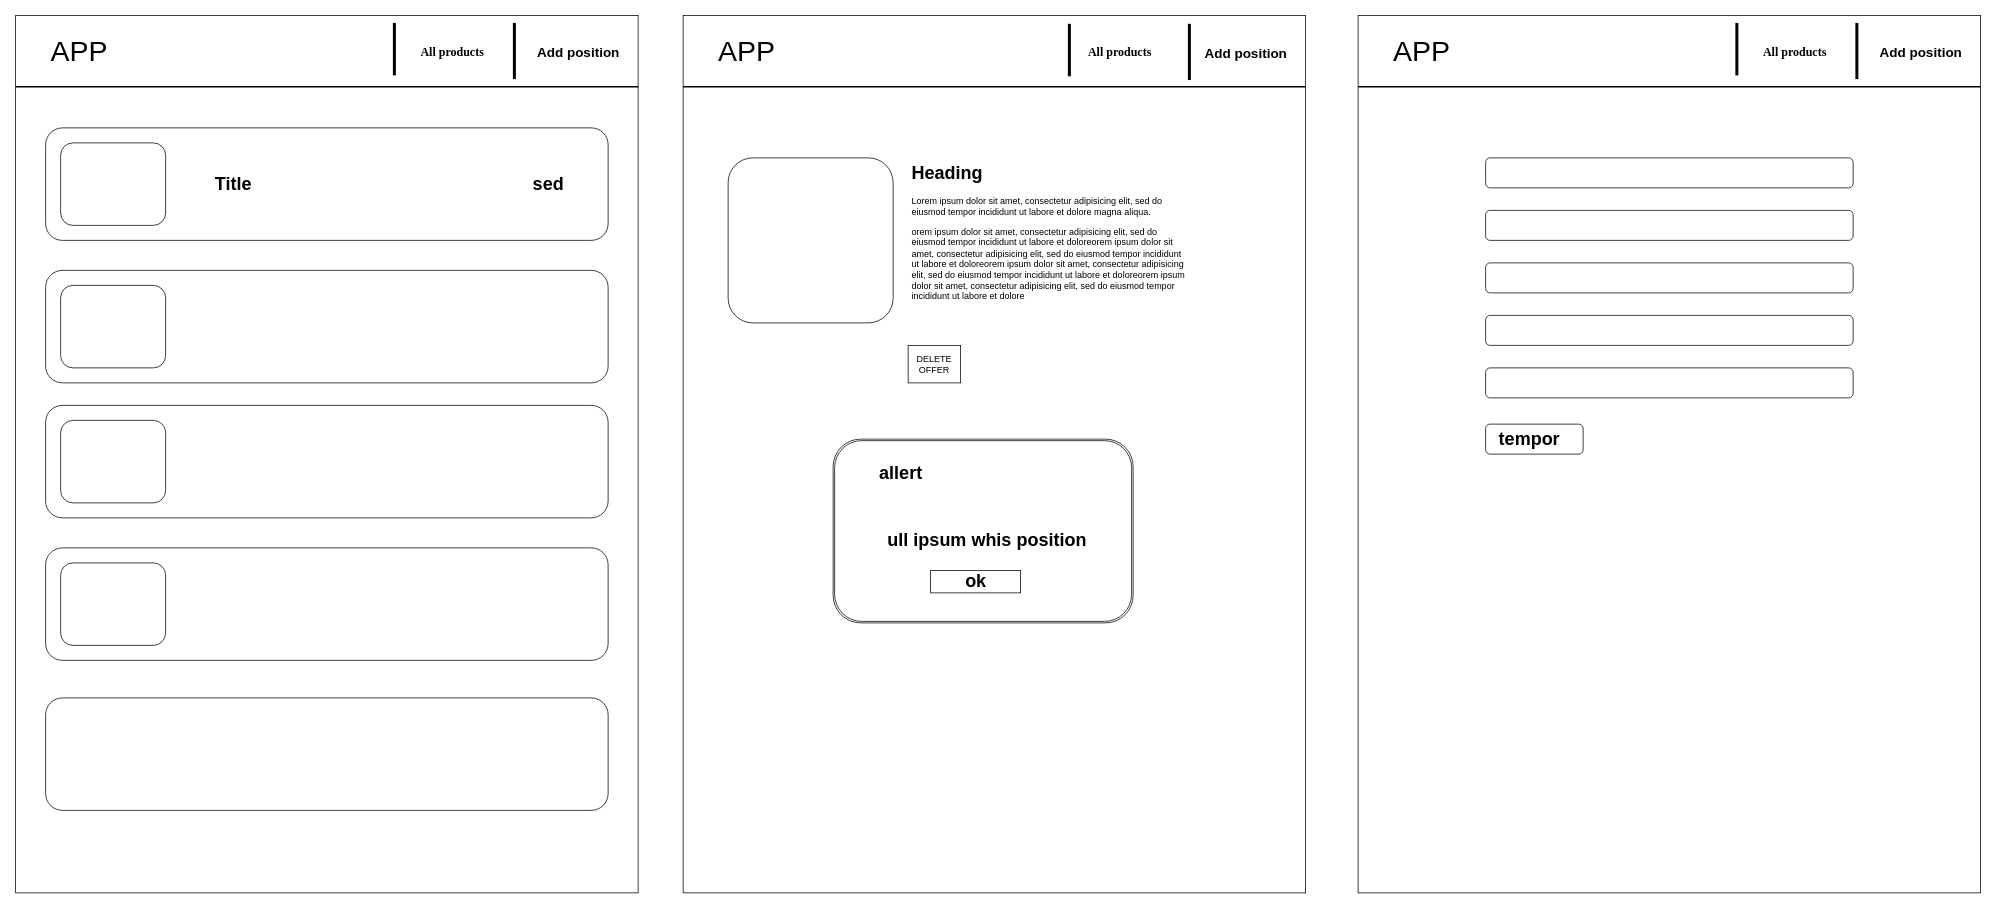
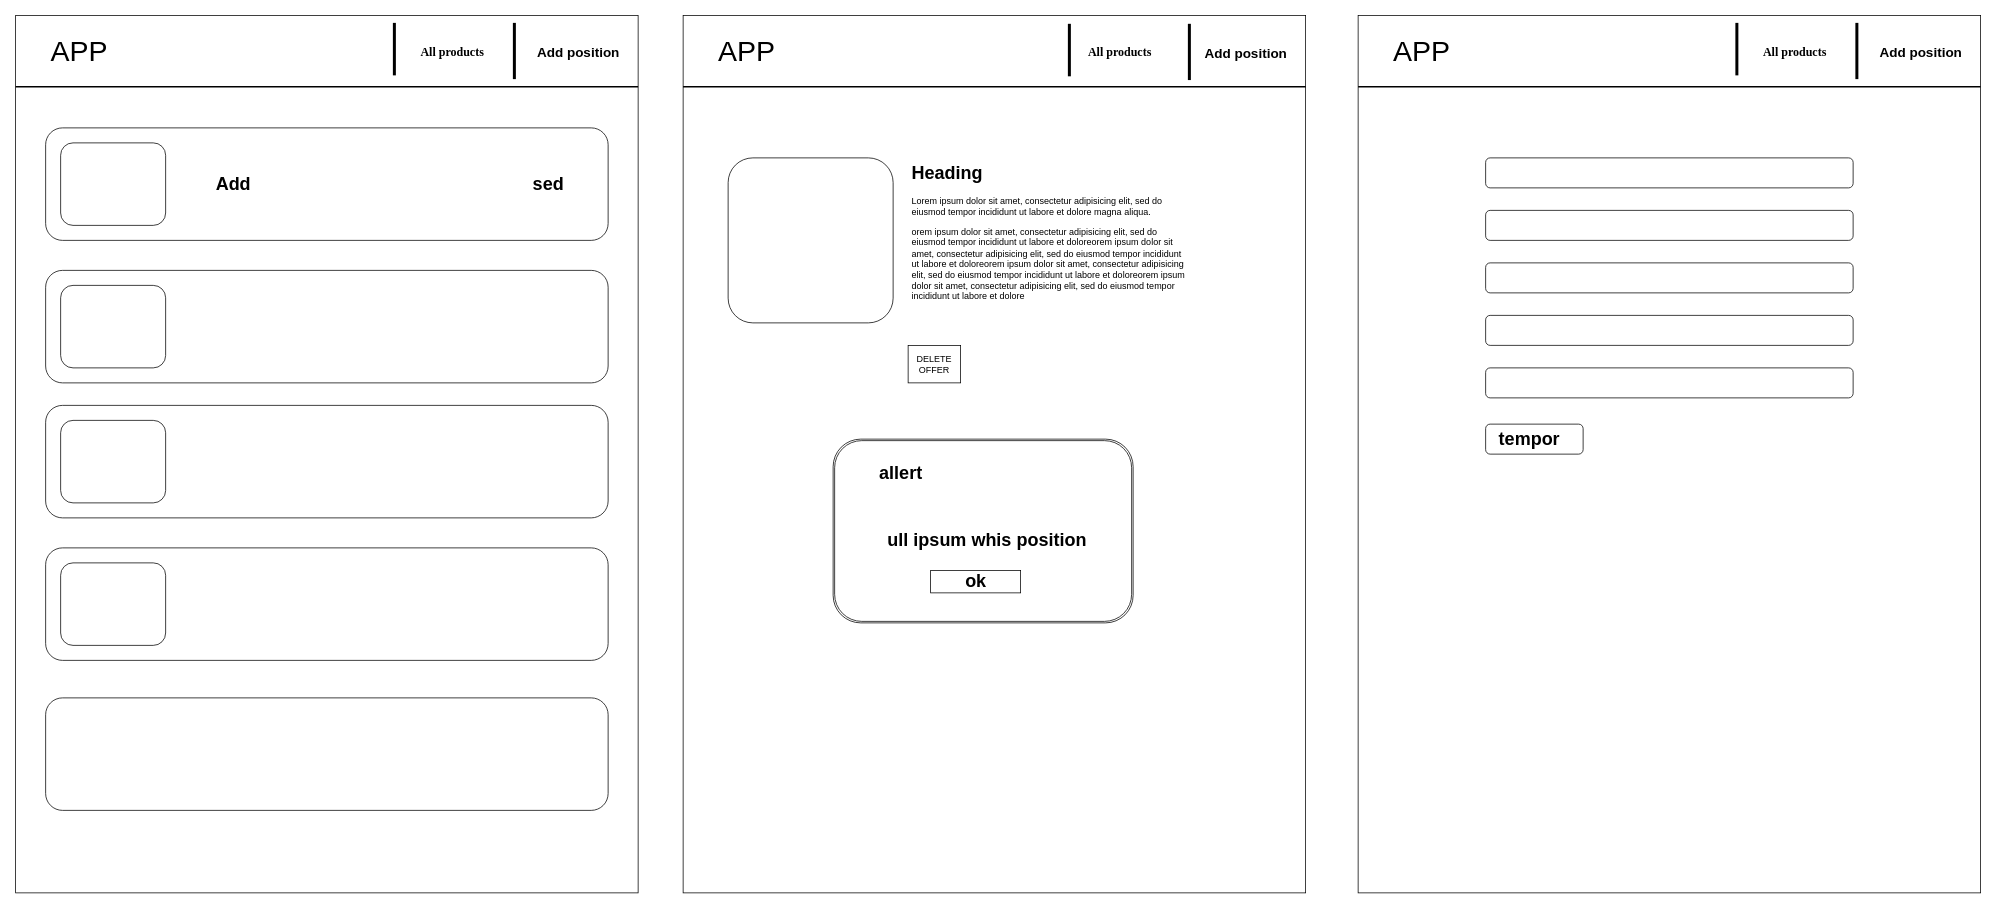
node "Title": label "Title" -> "Add"
